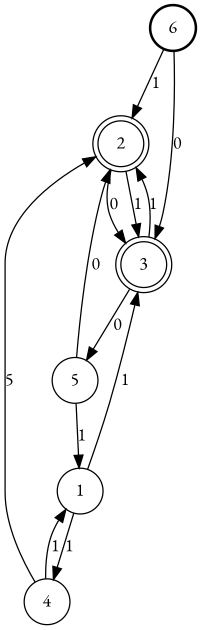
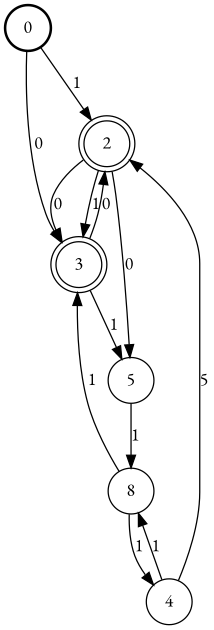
node "6": label "6" -> "0"
edge "3" -> "2": label "1" -> "0"
edge "5" -> "2": reversed
edge "3" -> "5": label "0" -> "1"
node "1": label "1" -> "8"
